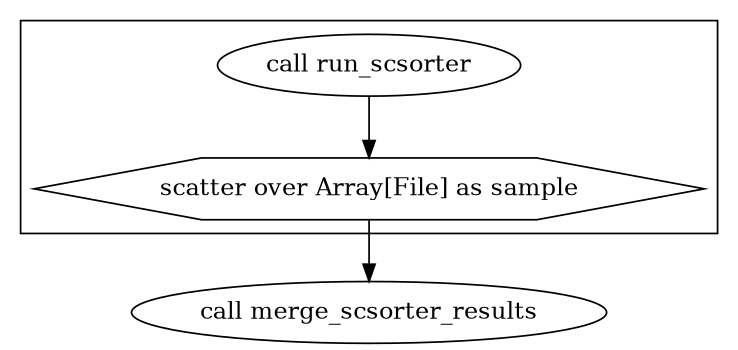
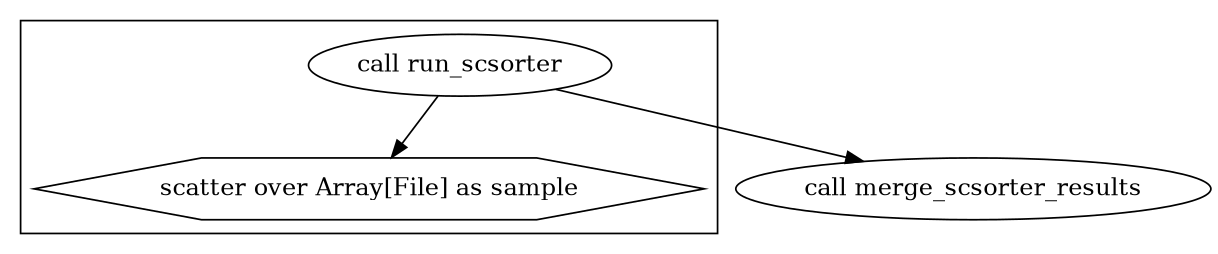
edge "scatter over Array[File] as sample" -> "call merge_scsorter_results": now "call run_scsorter" -> "call merge_scsorter_results"
